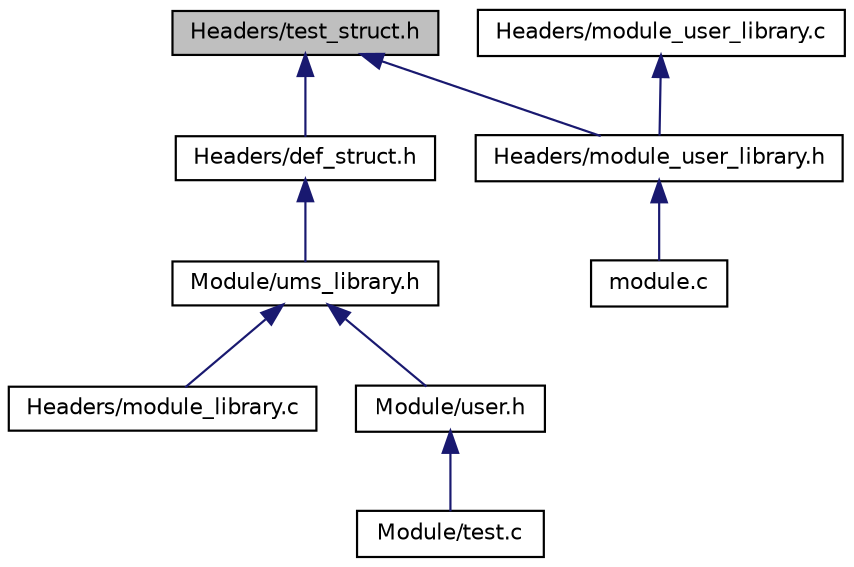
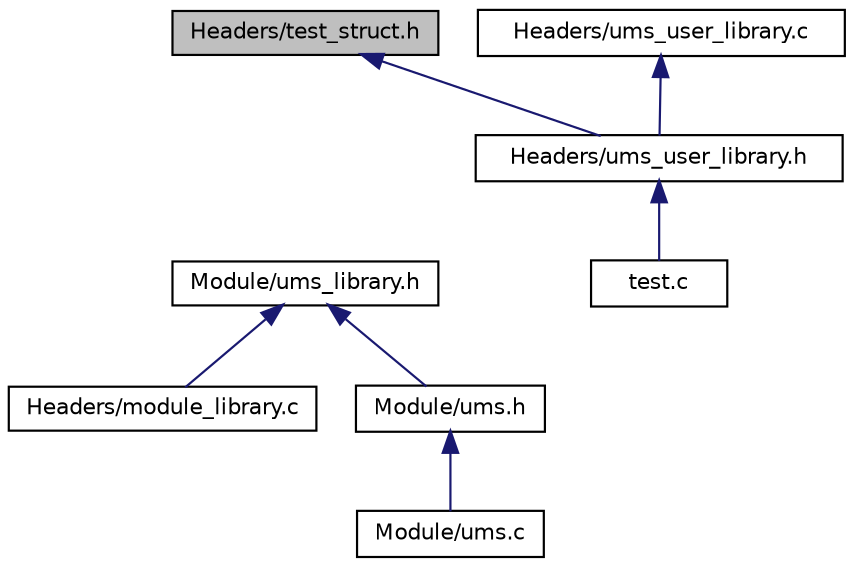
node "Headers/module_user_library.c": label "Headers/module_user_library.c" -> "Headers/ums_user_library.c"
node "Headers/def_struct.h": removed
node "Headers/module_user_library.h": label "Headers/module_user_library.h" -> "Headers/ums_user_library.h"
node "module.c": label "module.c" -> "test.c"
node "Module/user.h": label "Module/user.h" -> "Module/ums.h"
node "Module/test.c": label "Module/test.c" -> "Module/ums.c"
